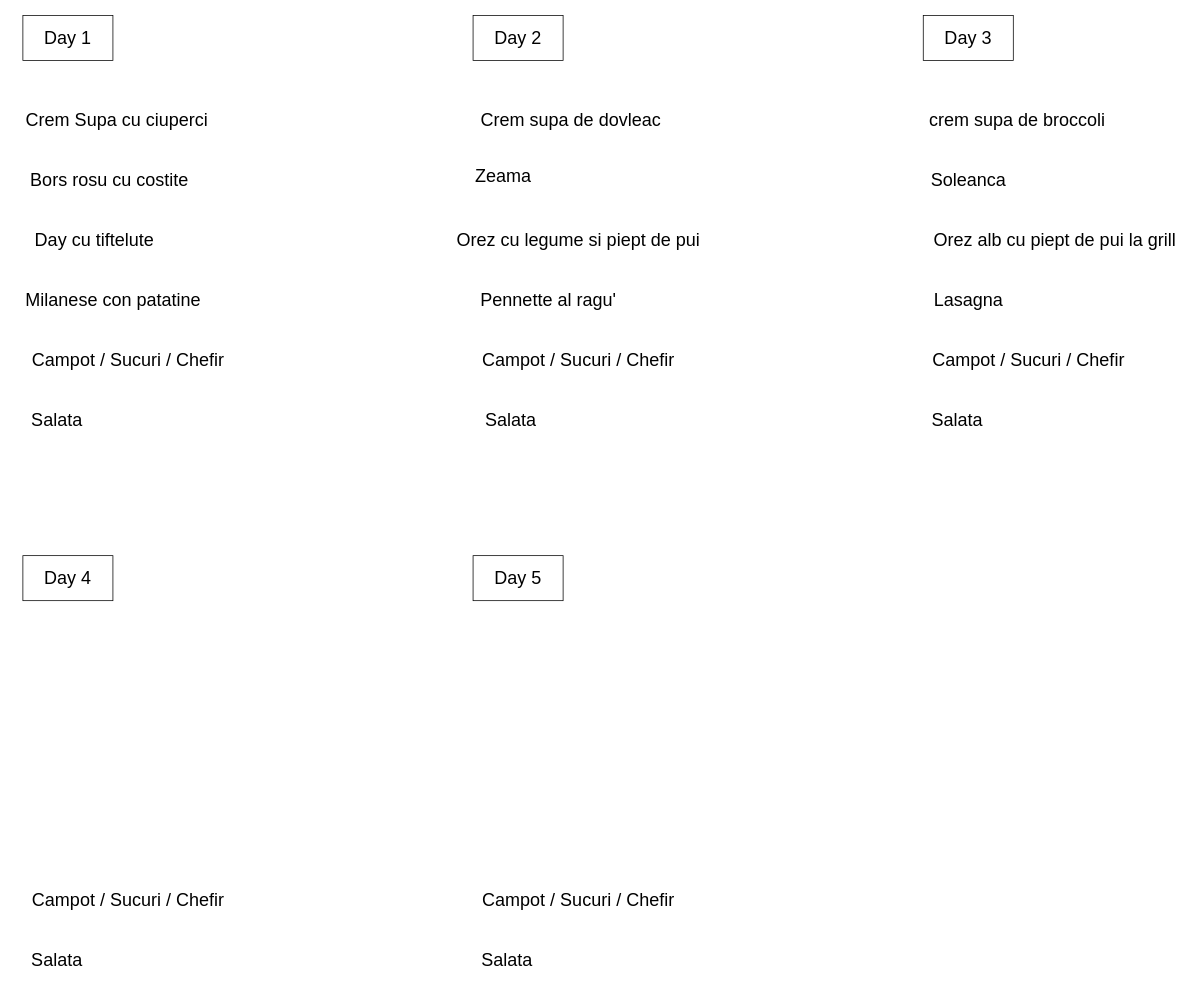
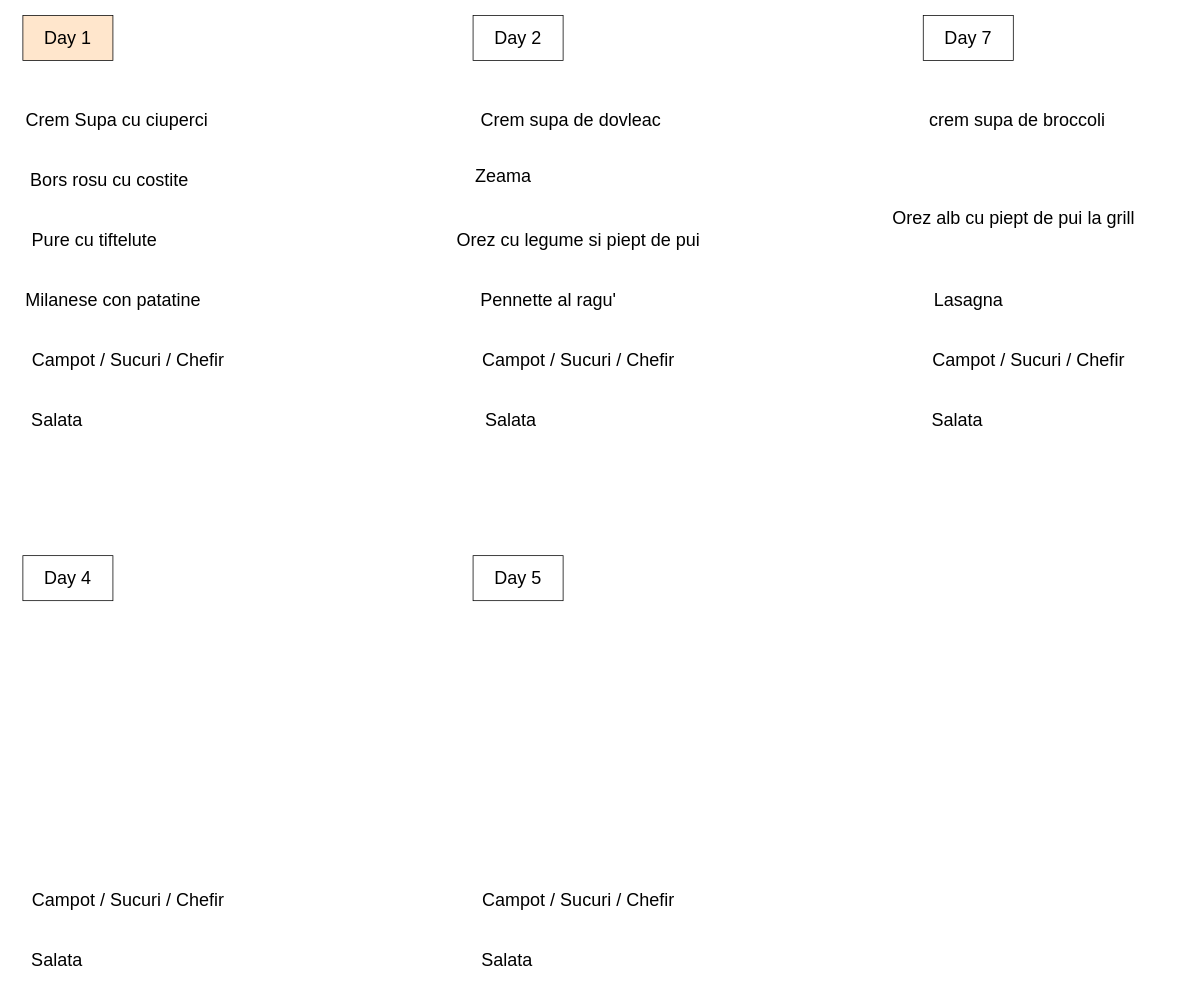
node "Day 1": fillcolor #ffffff -> #ffe6cc
node "Day 3": label "Day 3" -> "Day 7"
node "Soleanca": removed
node "Day cu tiftelute": label "Day cu tiftelute" -> "Pure cu tiftelute"
node "Orez alb cu piept de pui la grill": moved (1054, 240) -> (1013, 218)
